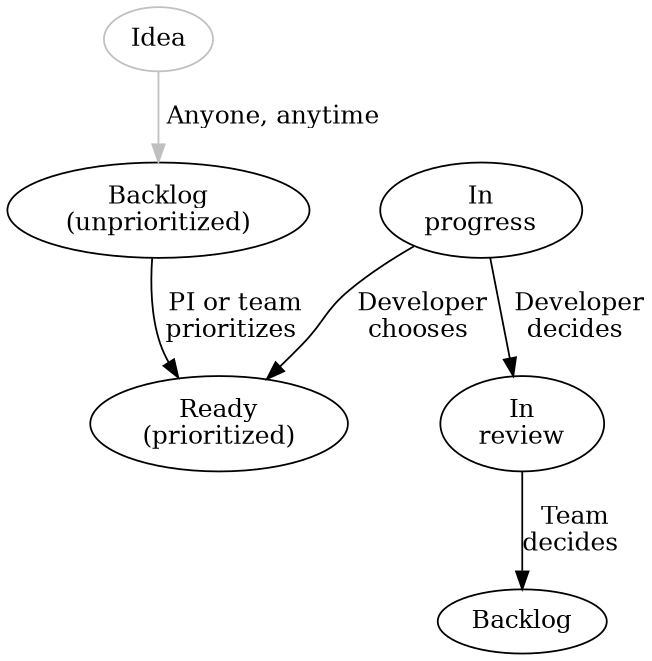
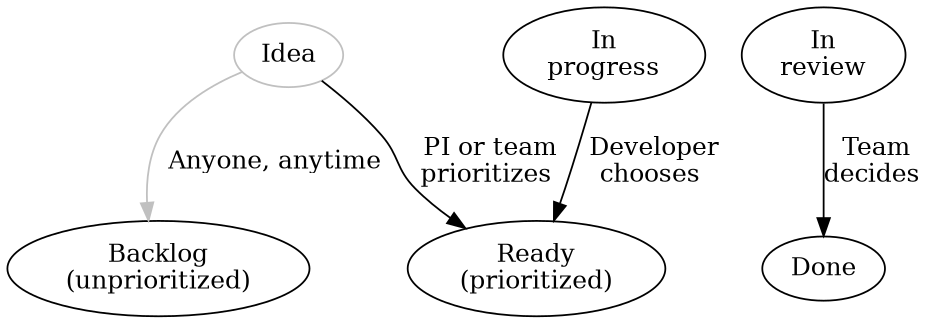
edge "In progress" -> "In review": removed, label "Developer decides"
edge "Backlog (unprioritized)" -> "Ready (prioritized)": now "Idea" -> "Ready (prioritized)"
node "Backlog": label "Backlog" -> "Done"
